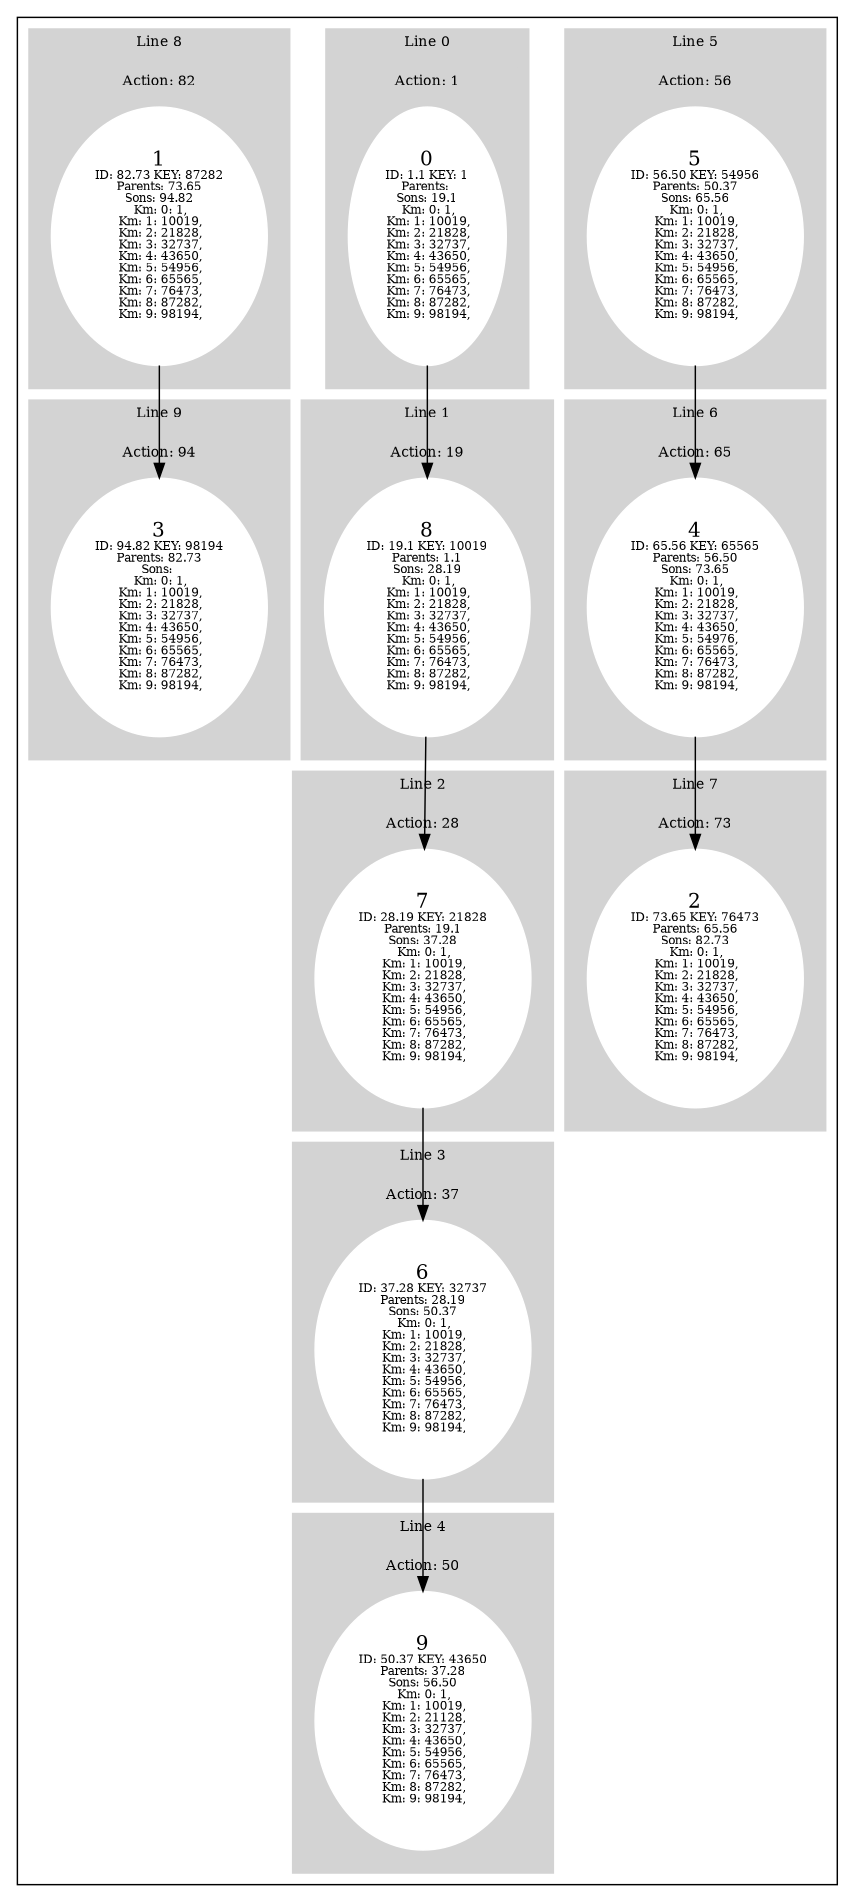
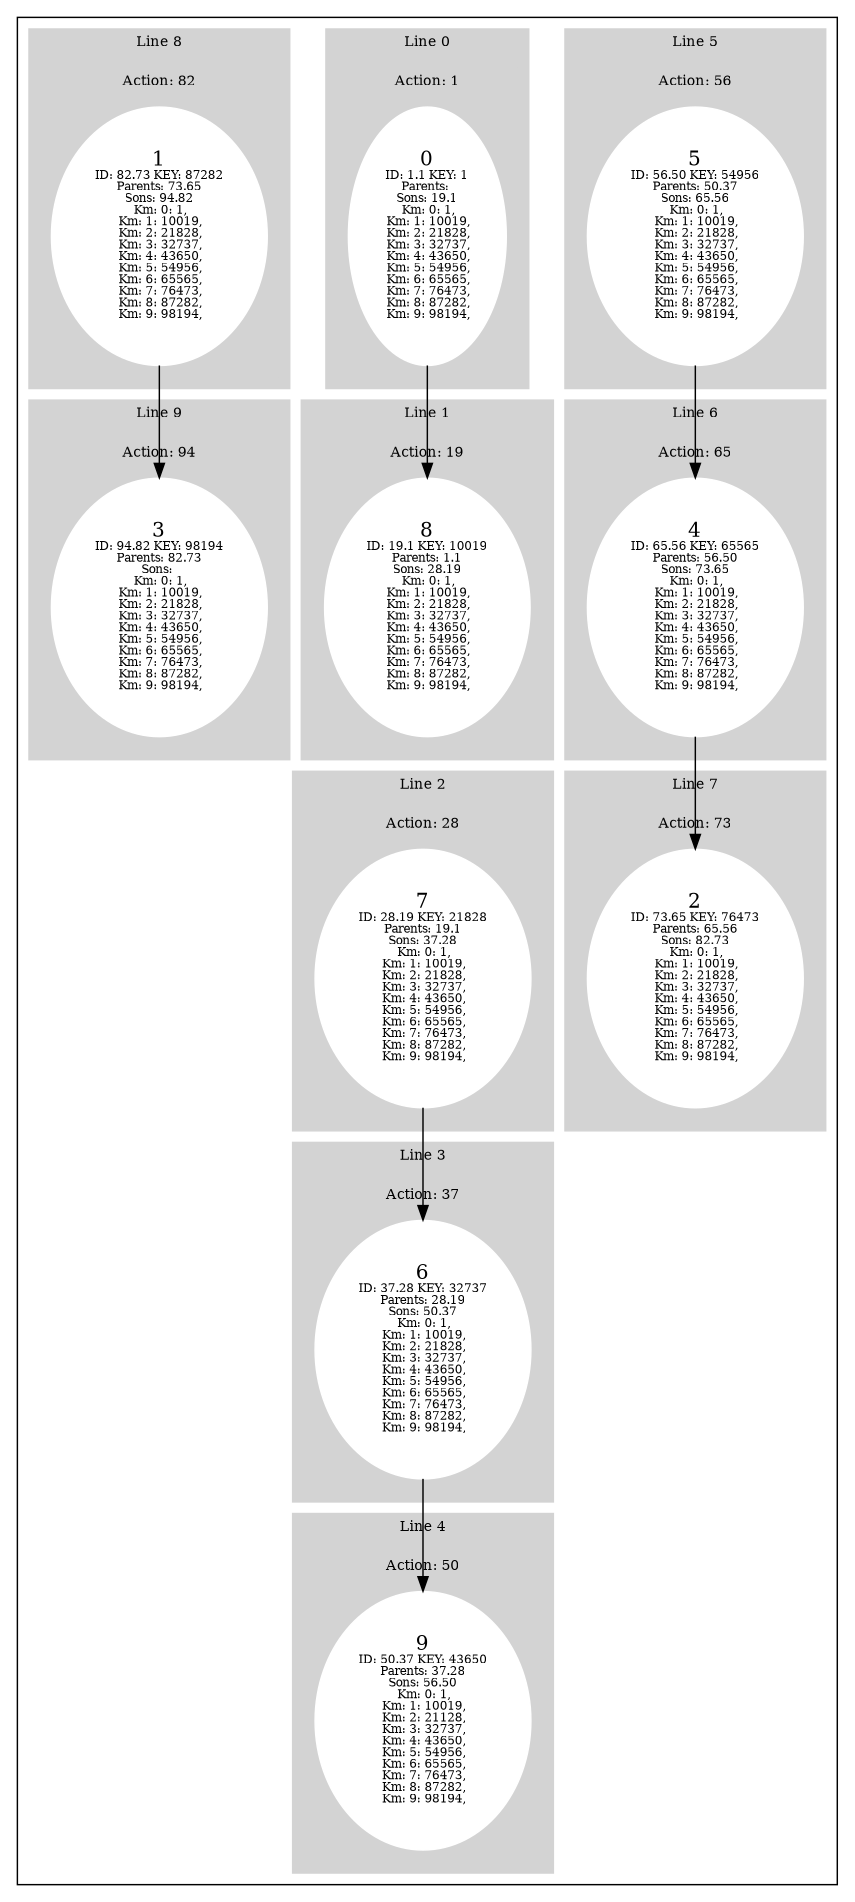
node "4": text "Km: 5: 54976," -> "Km: 5: 54956,"
edge "8" -> "7": removed
